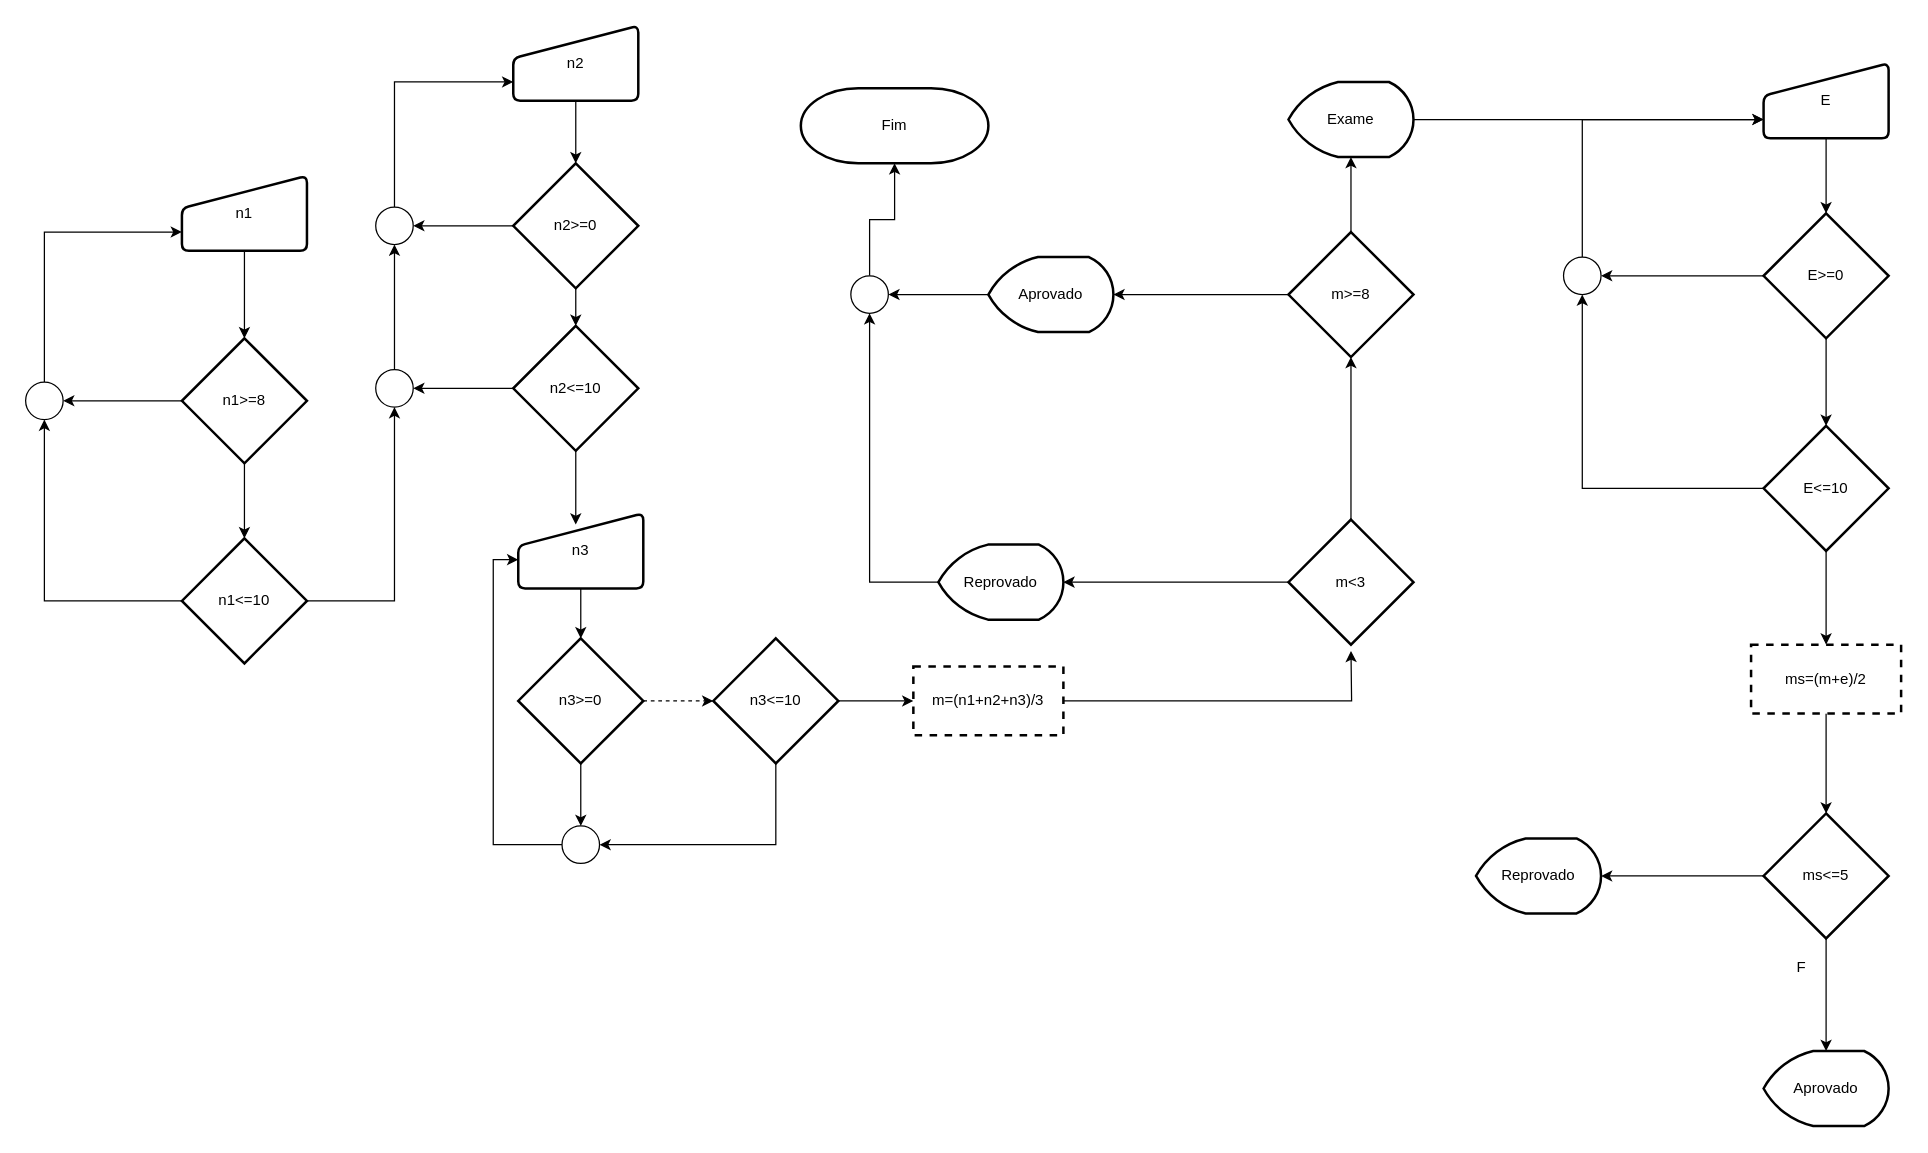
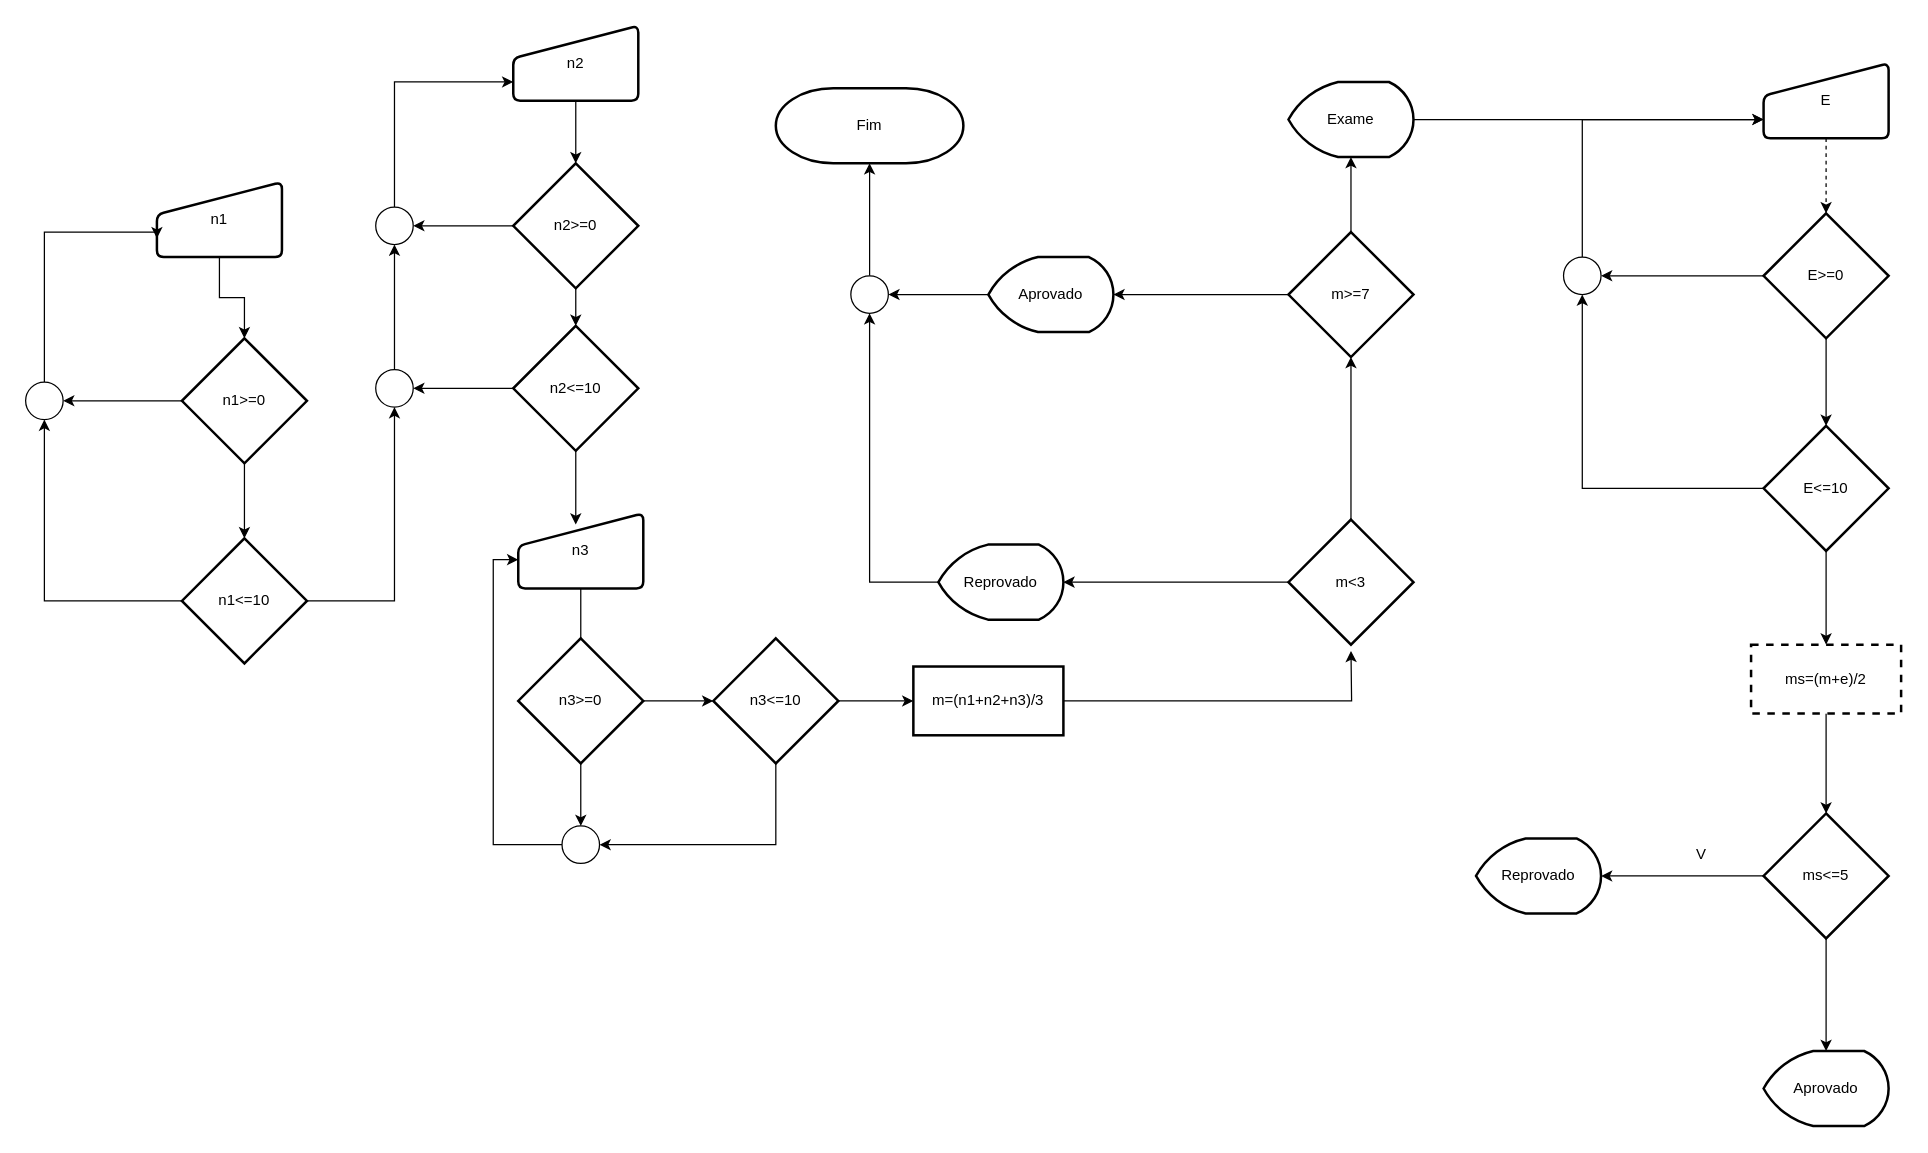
node "Fim": moved (894, 126) -> (869, 126)
edge "E" -> "E>=0": style solid -> dashed
node "n1": moved (244, 213) -> (219, 219)
node "m>=8": label "m>=8" -> "m>=7"
node "n1>=8": label "n1>=8" -> "n1>=0"
edge "n3" -> "n3>=0": arrowhead classic -> none
edge "n3>=0" -> "n3<=10": style dashed -> solid
node "m=(n1+n2+n3)/3": style dashed -> solid
node "V": added
node "F": removed
